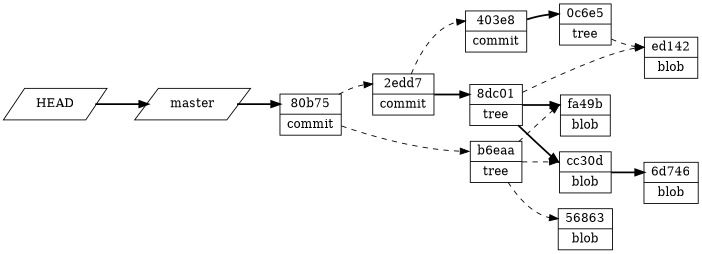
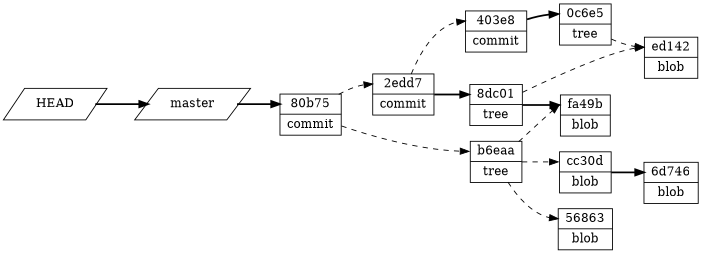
edge "8dc01" -> "cc30d": removed
